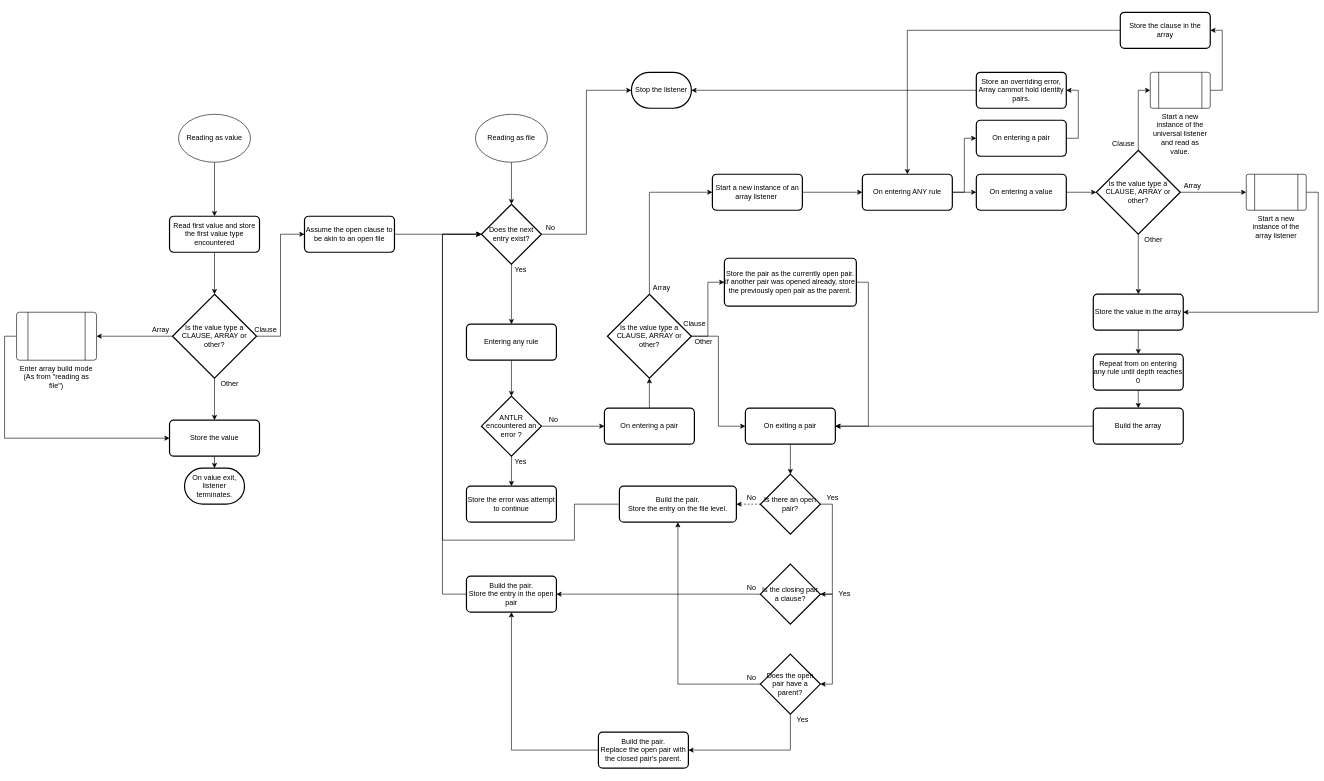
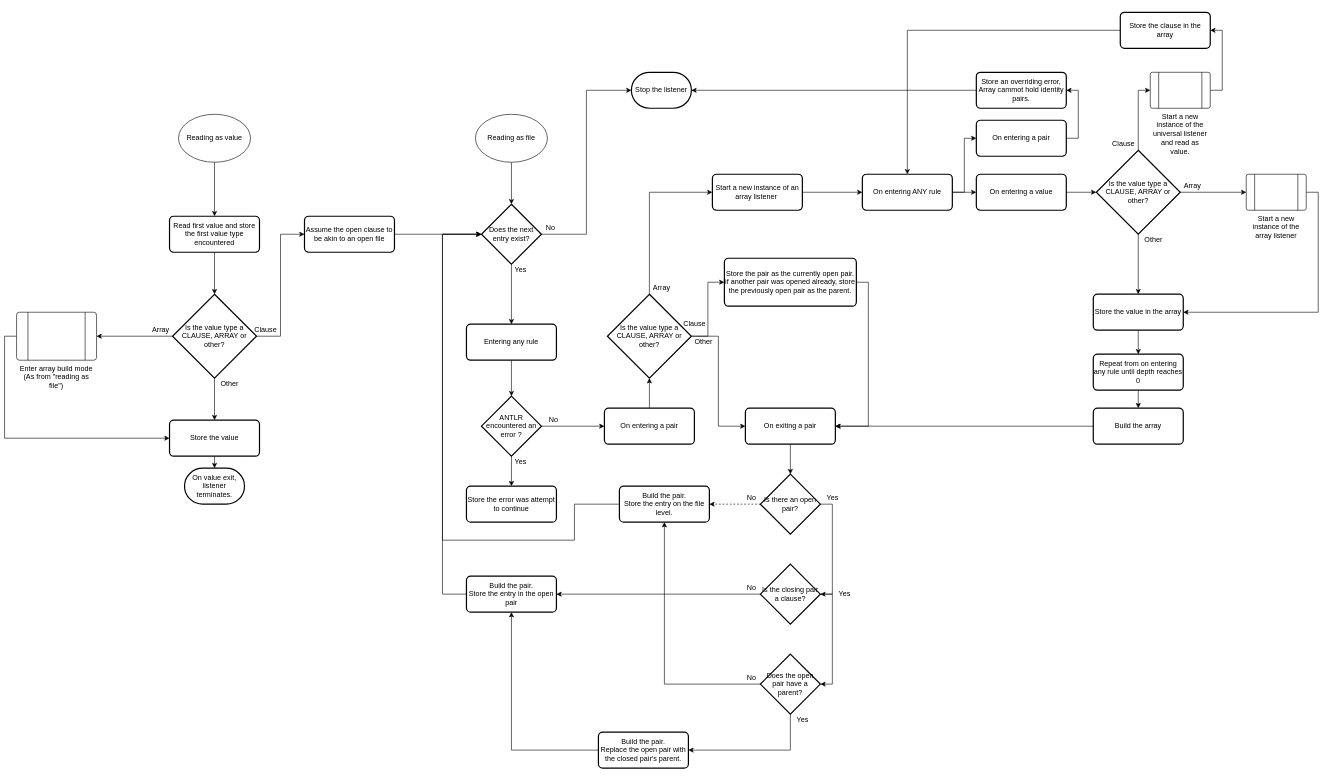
node "Build the pair. Store the entry on the file level.": size 117x36 -> 90x36
